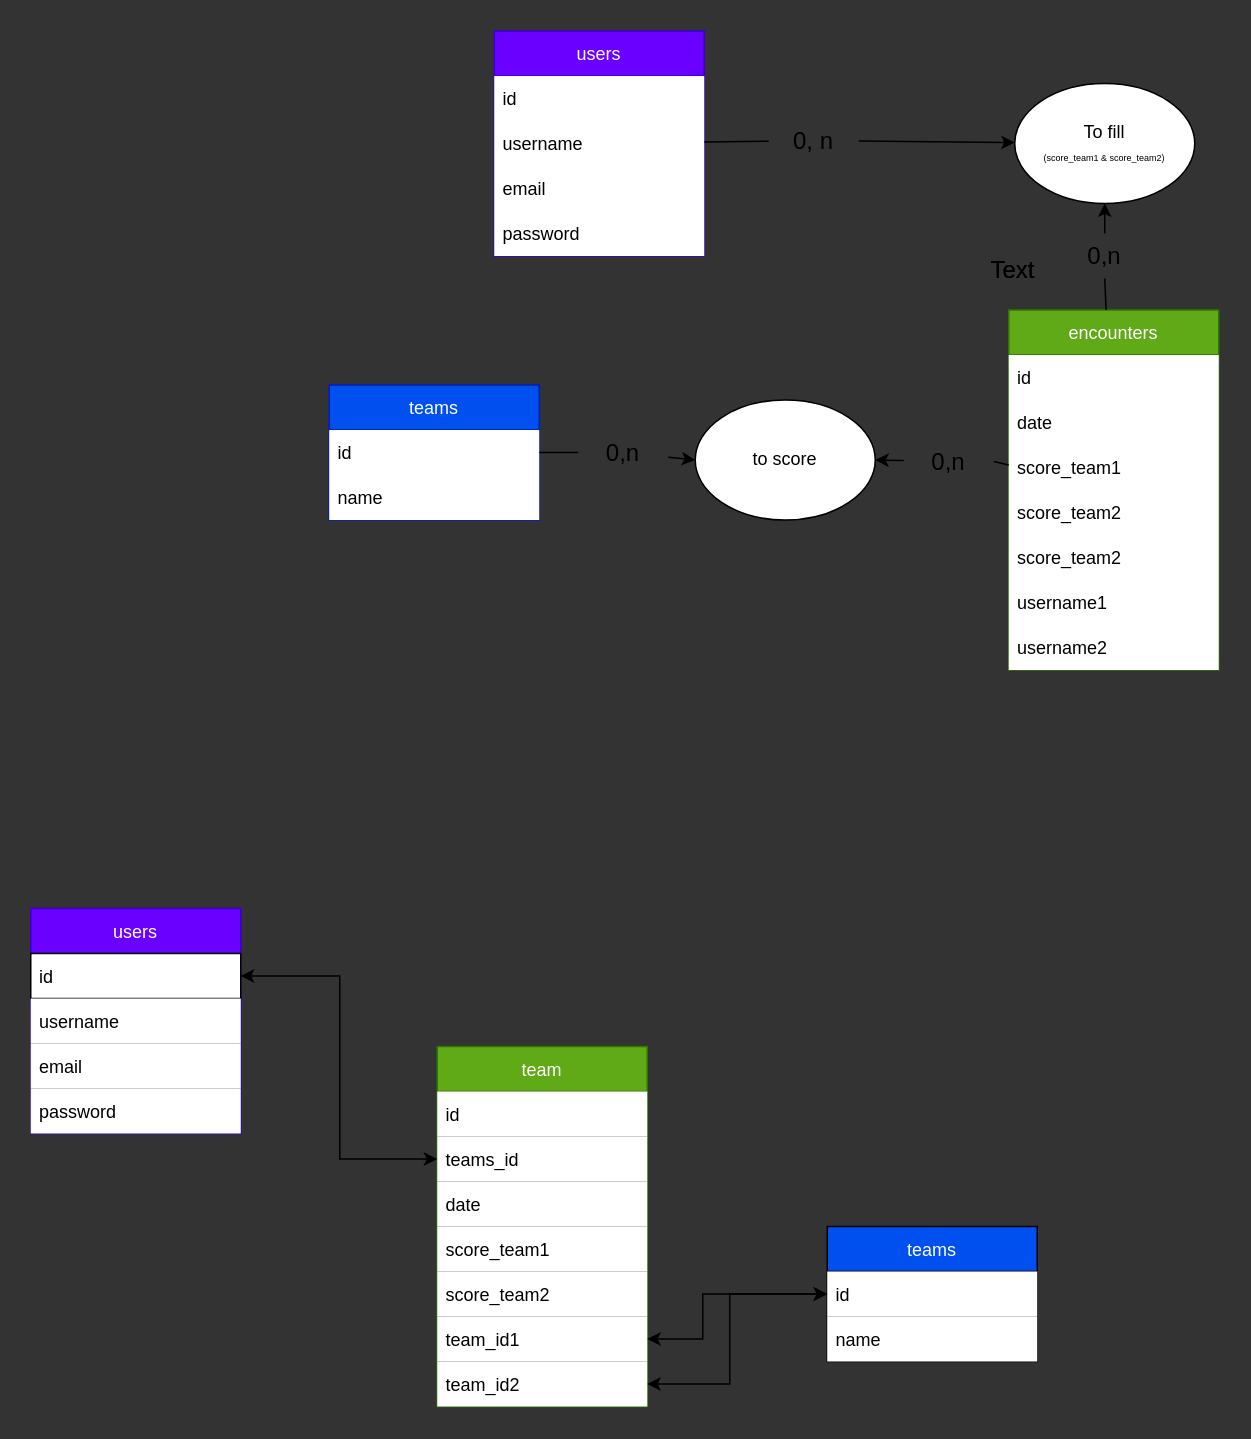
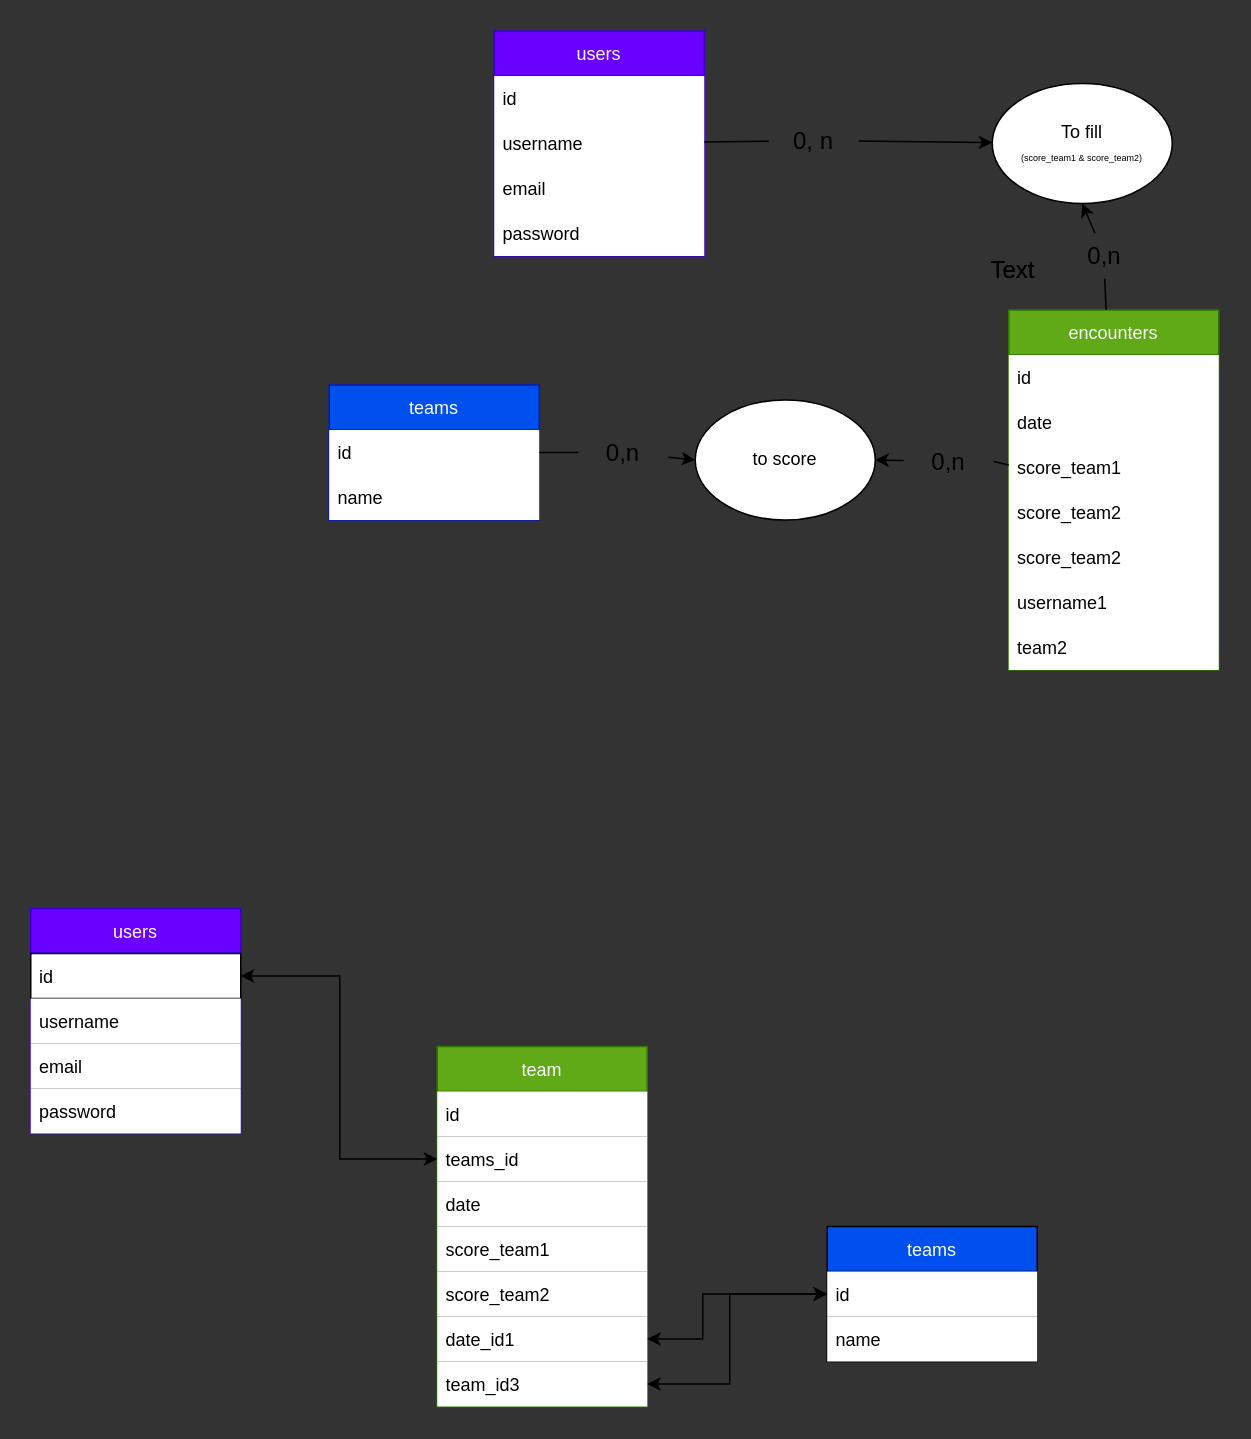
node "To fill (score_team1 & score_team2)": moved (1105, 143) -> (1082, 143)
node "username2": label "username2" -> "team2"
node "team_id1": label "team_id1" -> "date_id1"
node "team_id2": label "team_id2" -> "team_id3"
